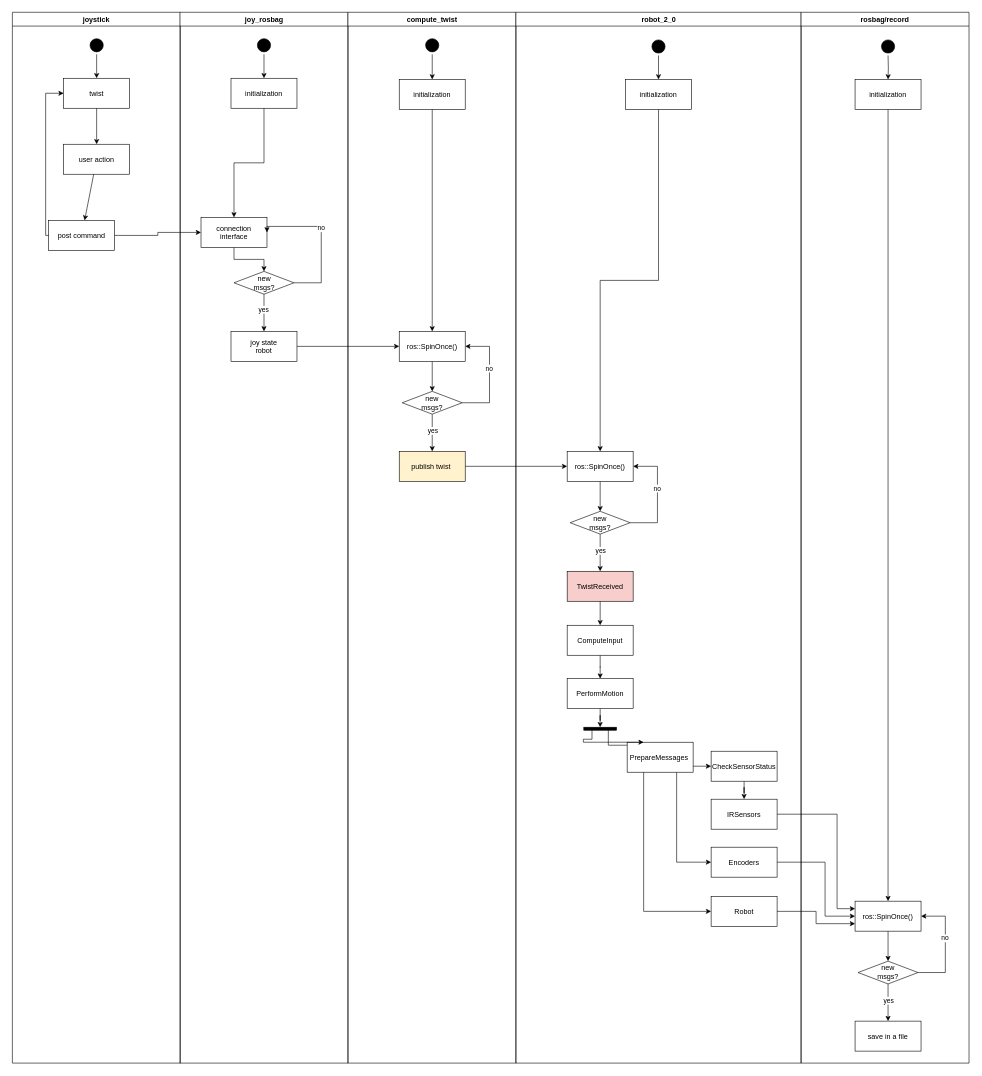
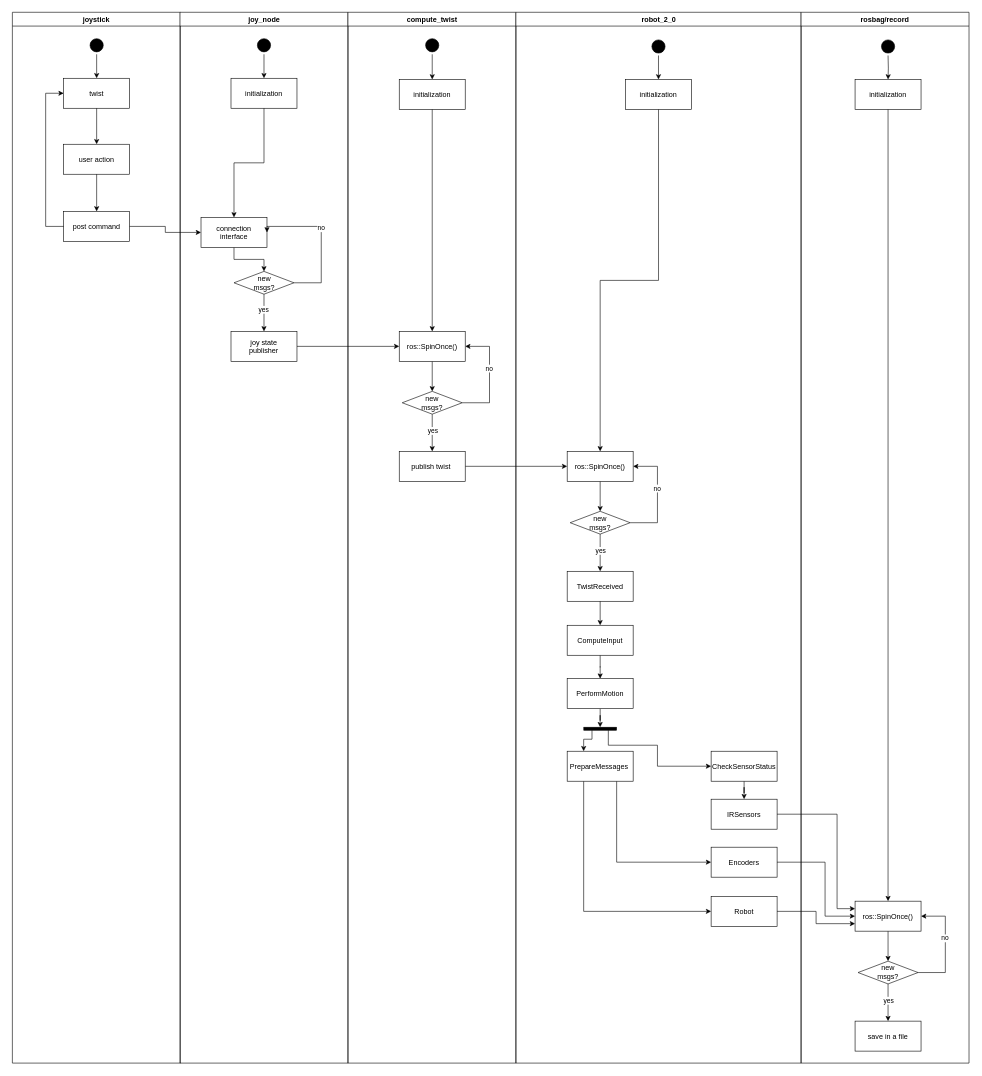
node "joy_rosbag": label "joy_rosbag" -> "joy_node"
node "post command": moved (82, 236) -> (97, 227)
node "joy state robot": label "joy state robot" -> "joy state publisher"
node "publish twist": fillcolor #fff2cc -> #ffffff
node "TwistReceived": fillcolor #f8cecc -> #ffffff
node "PrepareMessages": moved (660, 758) -> (600, 767)
